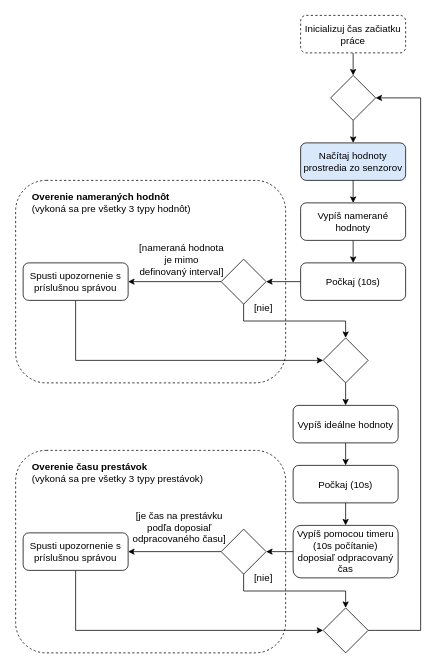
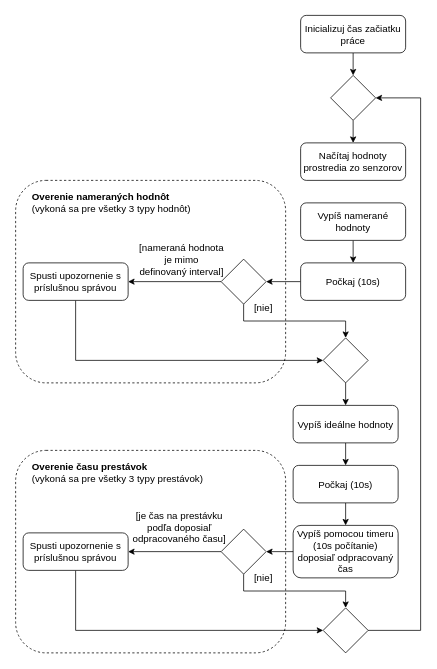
node "Inicializuj čas začiatku práce": style dashed -> solid
node "Načítaj hodnoty prostredia zo senzorov": fillcolor #dae8fc -> #ffffff
edge "Načítaj hodnoty prostredia zo senzorov" -> "Vypíš namerané hodnoty": removed
